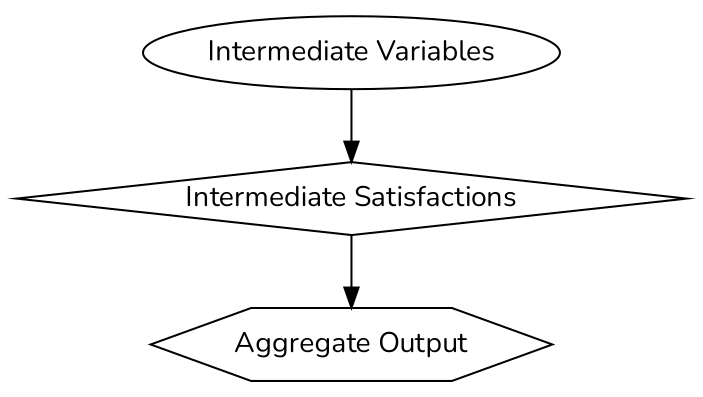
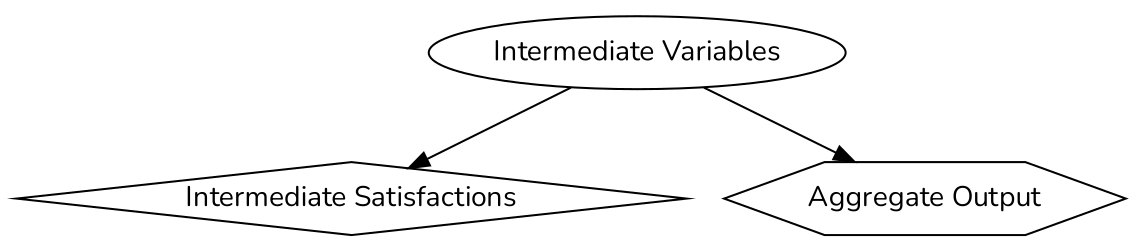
edge "Intermediate Satisfactions" -> "Aggregate Output": now "Intermediate Variables" -> "Aggregate Output"
